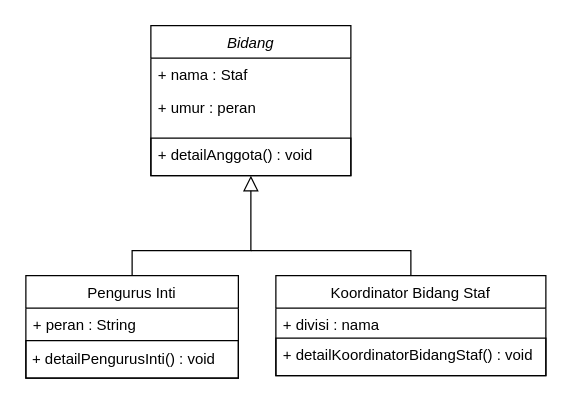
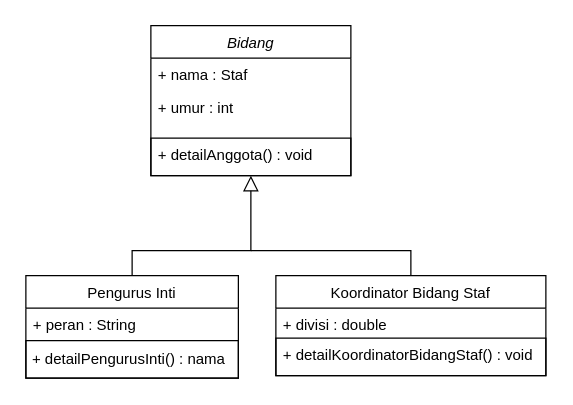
node "+ umur : peran": label "+ umur : peran" -> "+ umur : int"
node "+ divisi : nama": label "+ divisi : nama" -> "+ divisi : double"
node "+ detailPengurusInti() : void": label "+ detailPengurusInti() : void" -> "+ detailPengurusInti() : nama"
